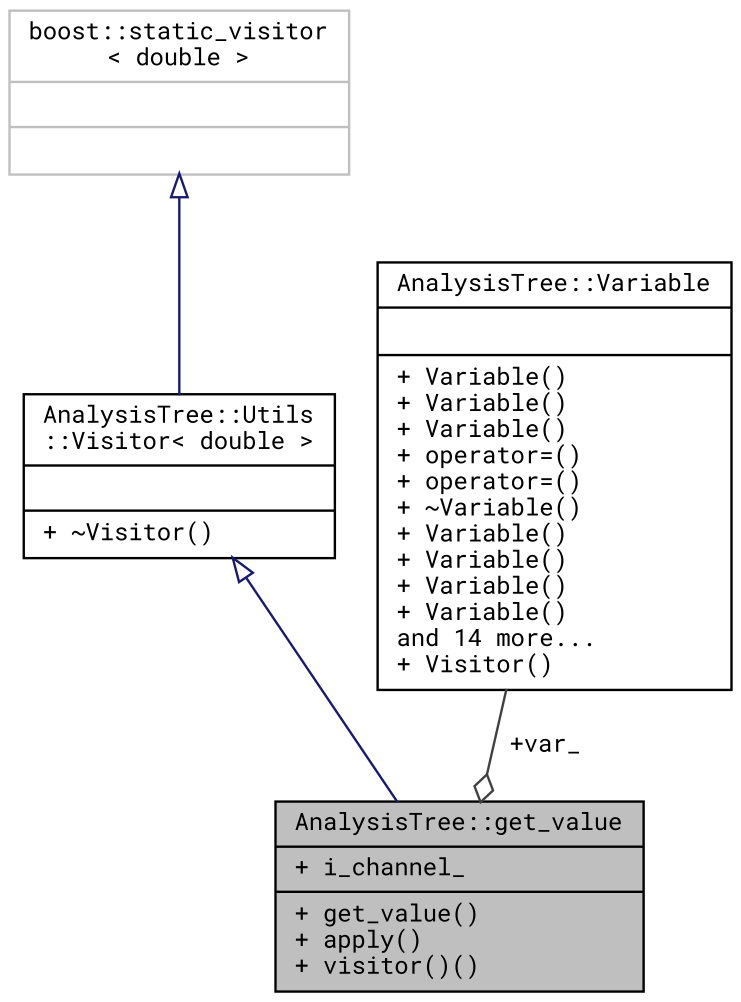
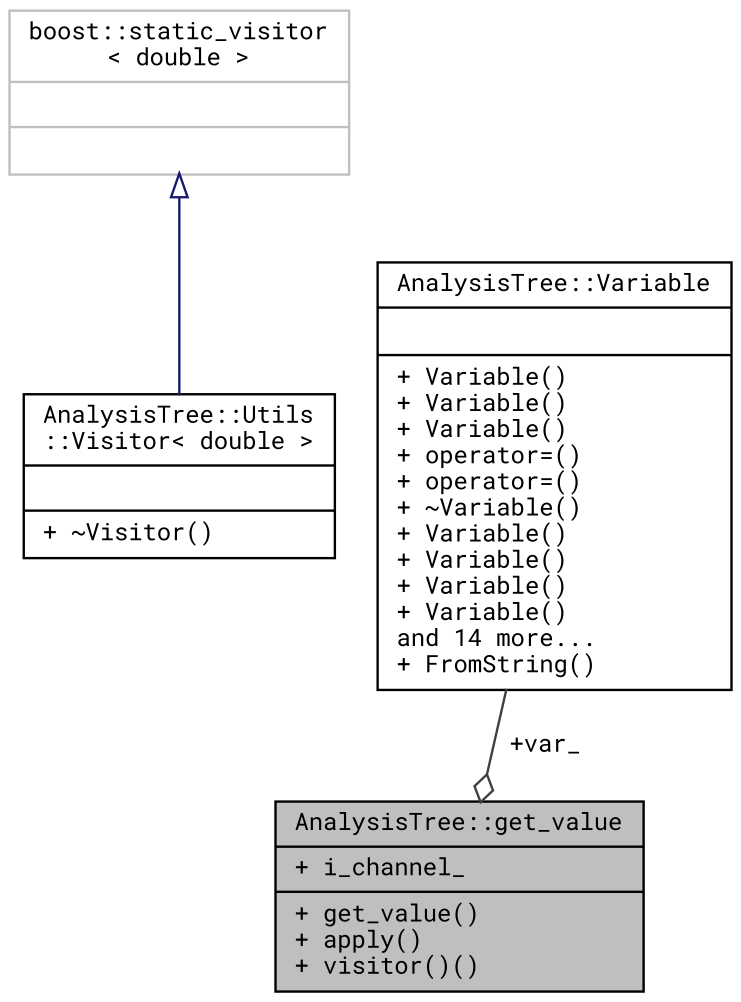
node "AnalysisTree::Variable": text "+ Visitor()" -> "+ FromString()"
edge "AnalysisTree::get_value" -> "AnalysisTree::Utils": removed
